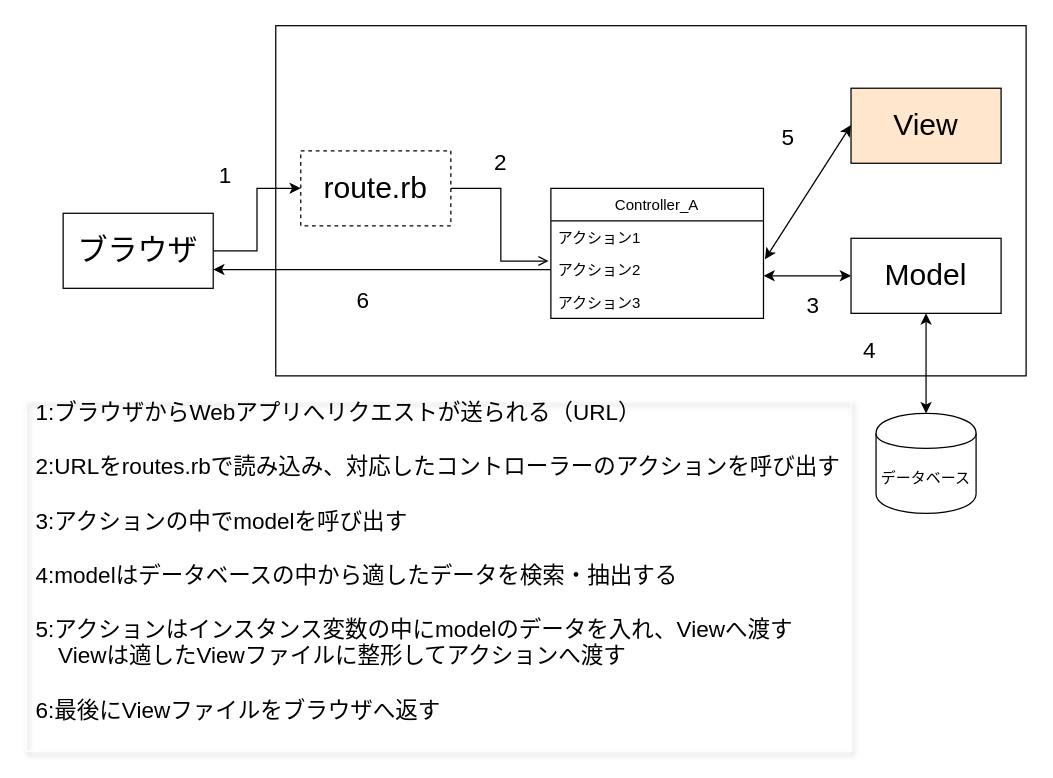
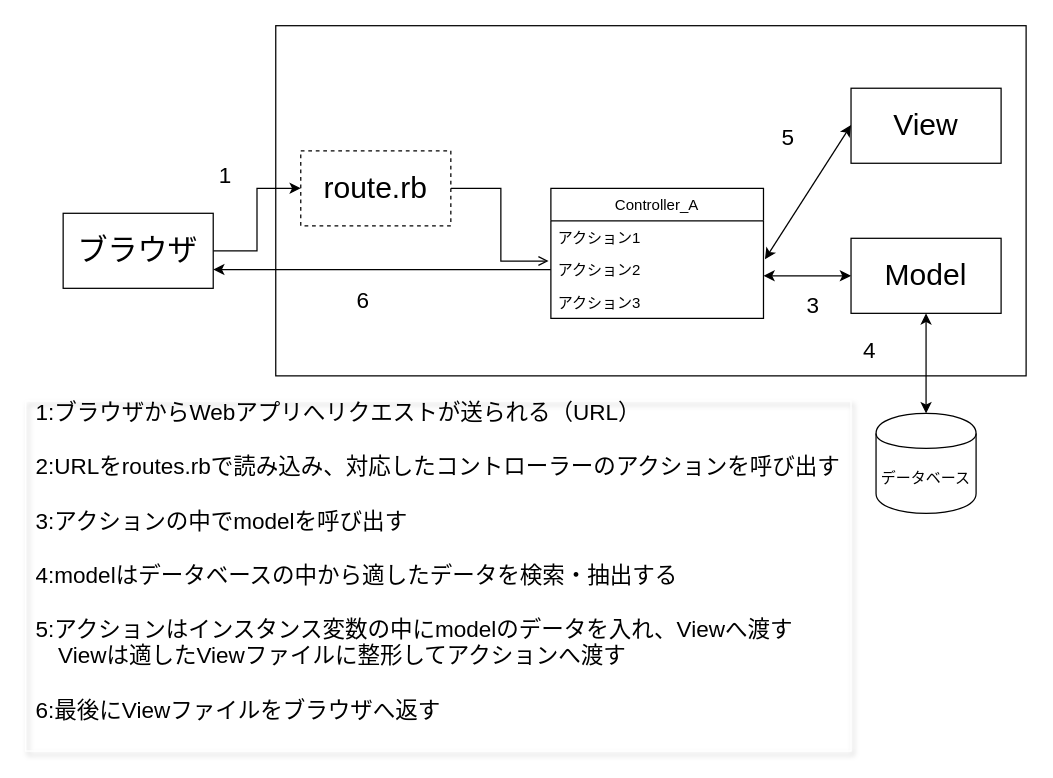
node "View": fillcolor #ffe6cc -> #ffffff
node "2": removed
